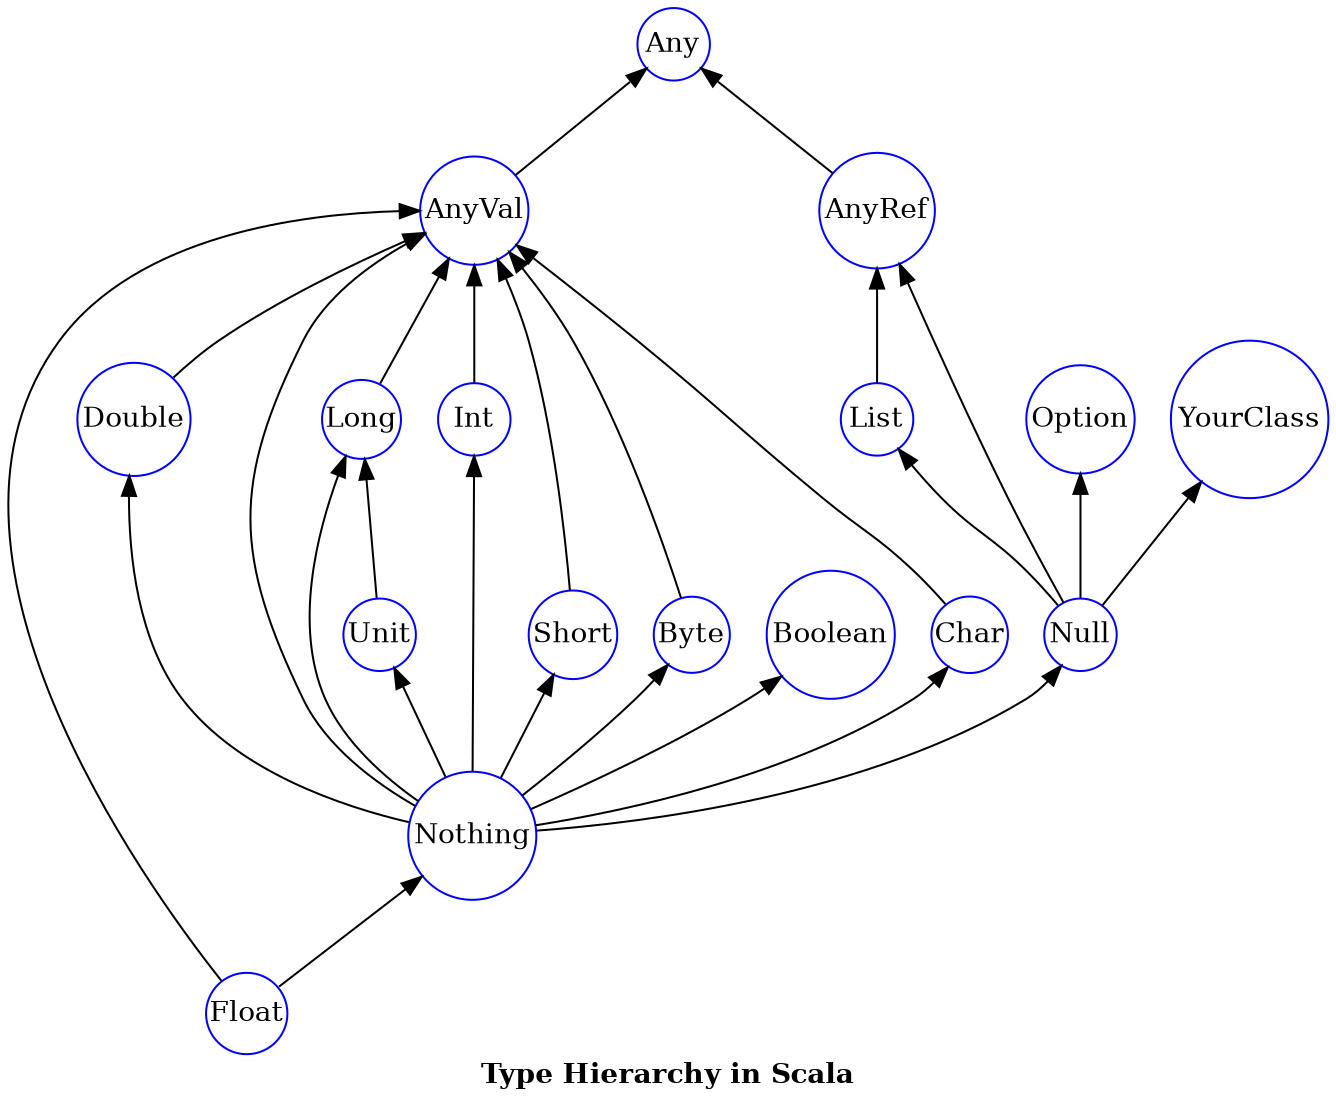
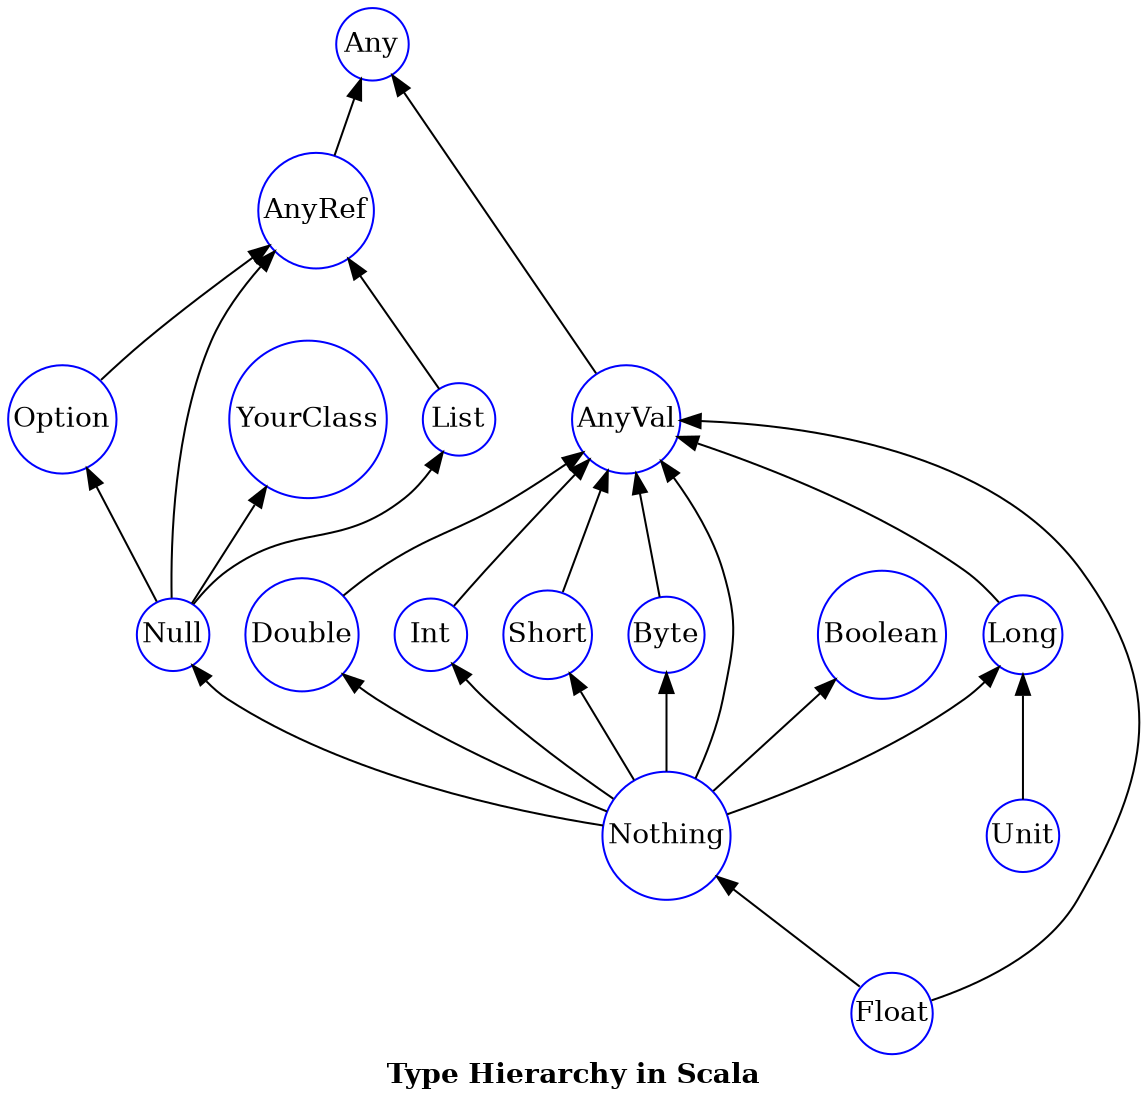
edge "Option" -> "AnyRef": added
node "Char": removed
edge "Nothing" -> "Unit": removed
